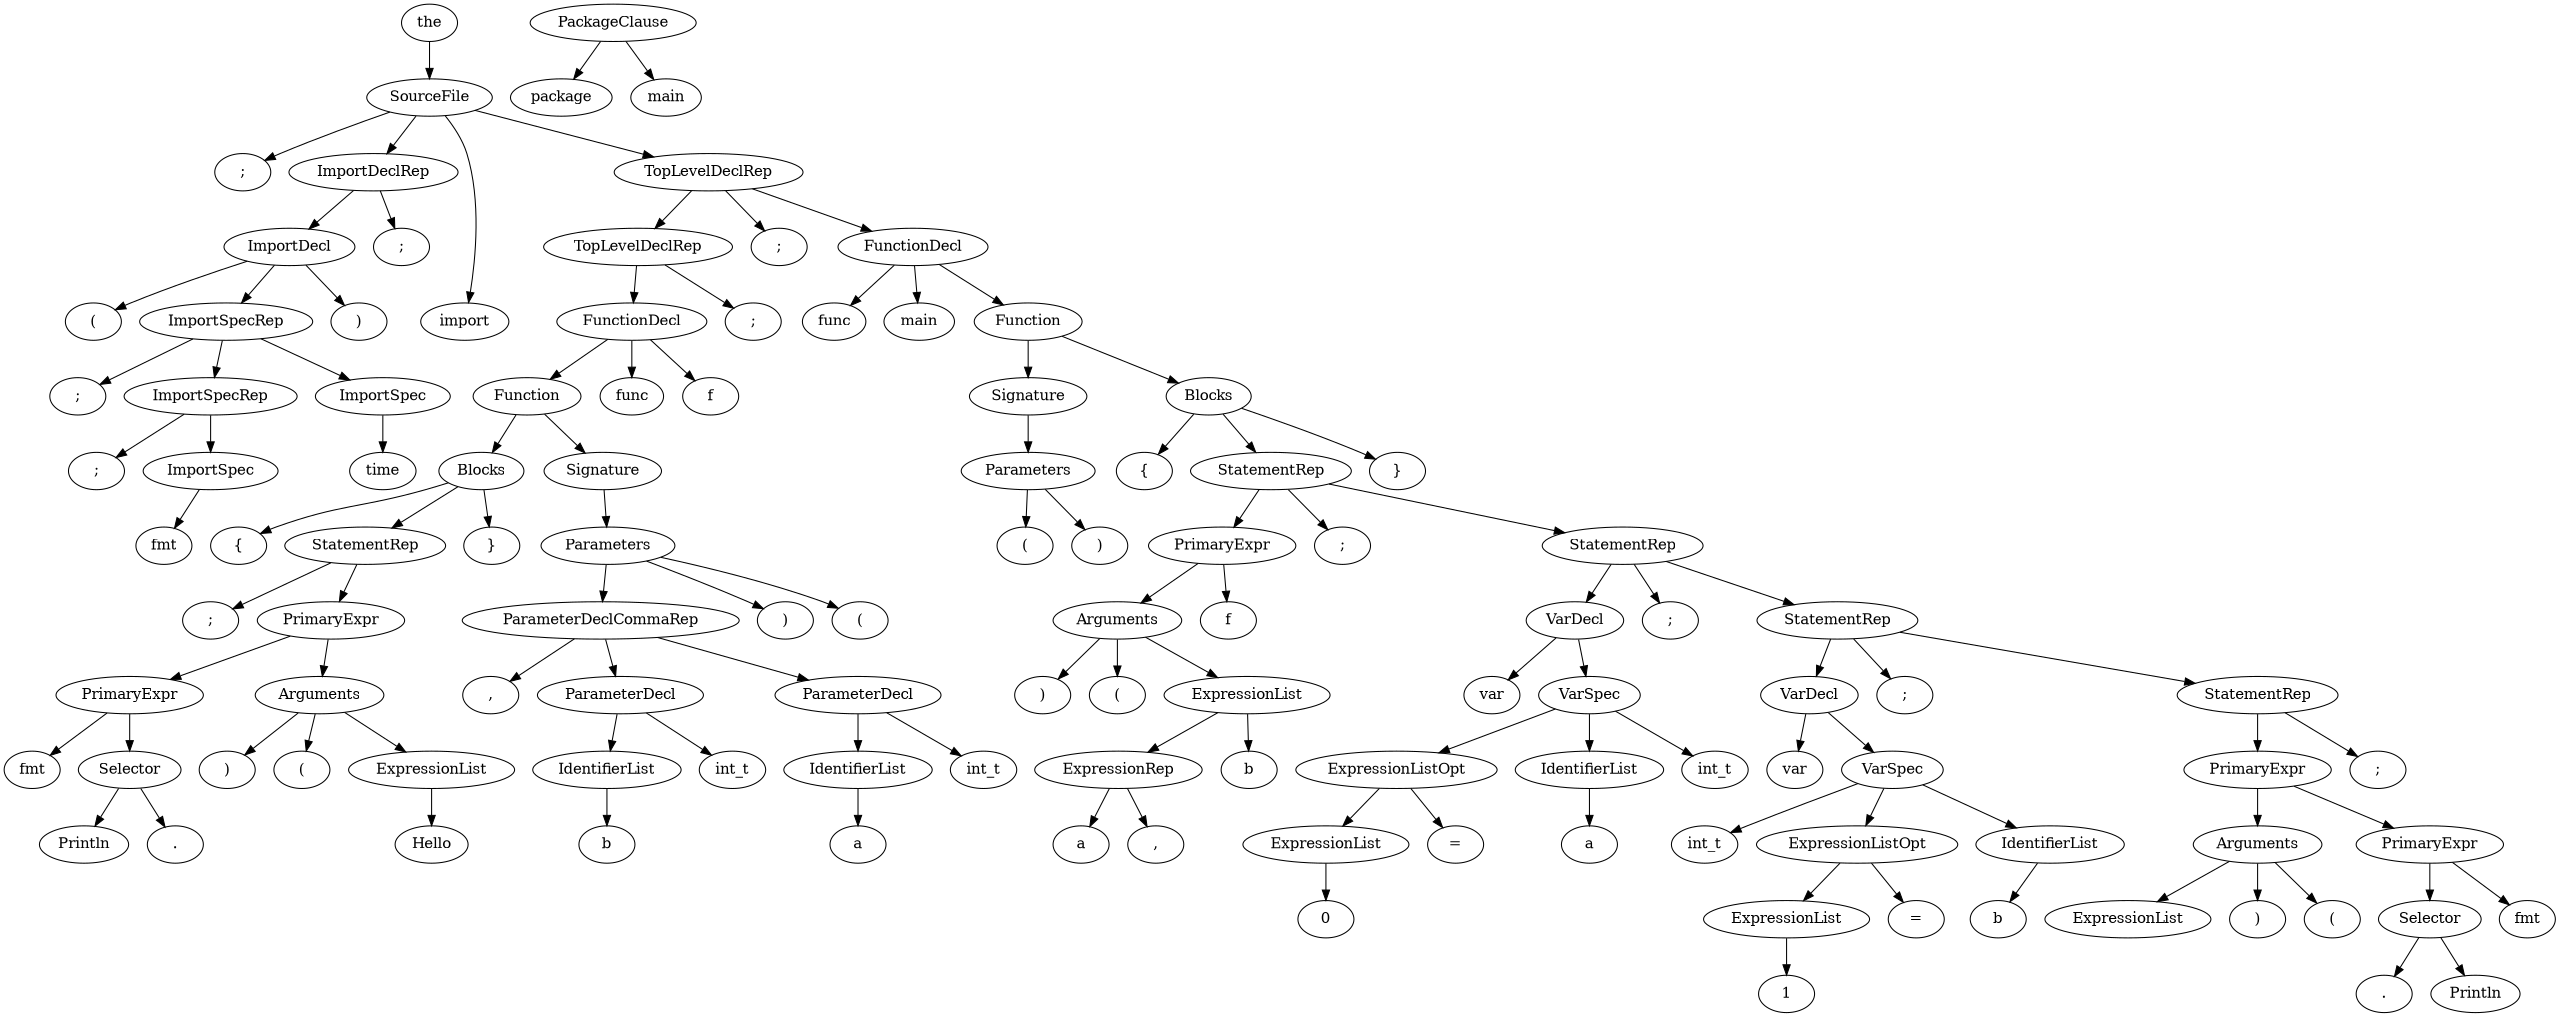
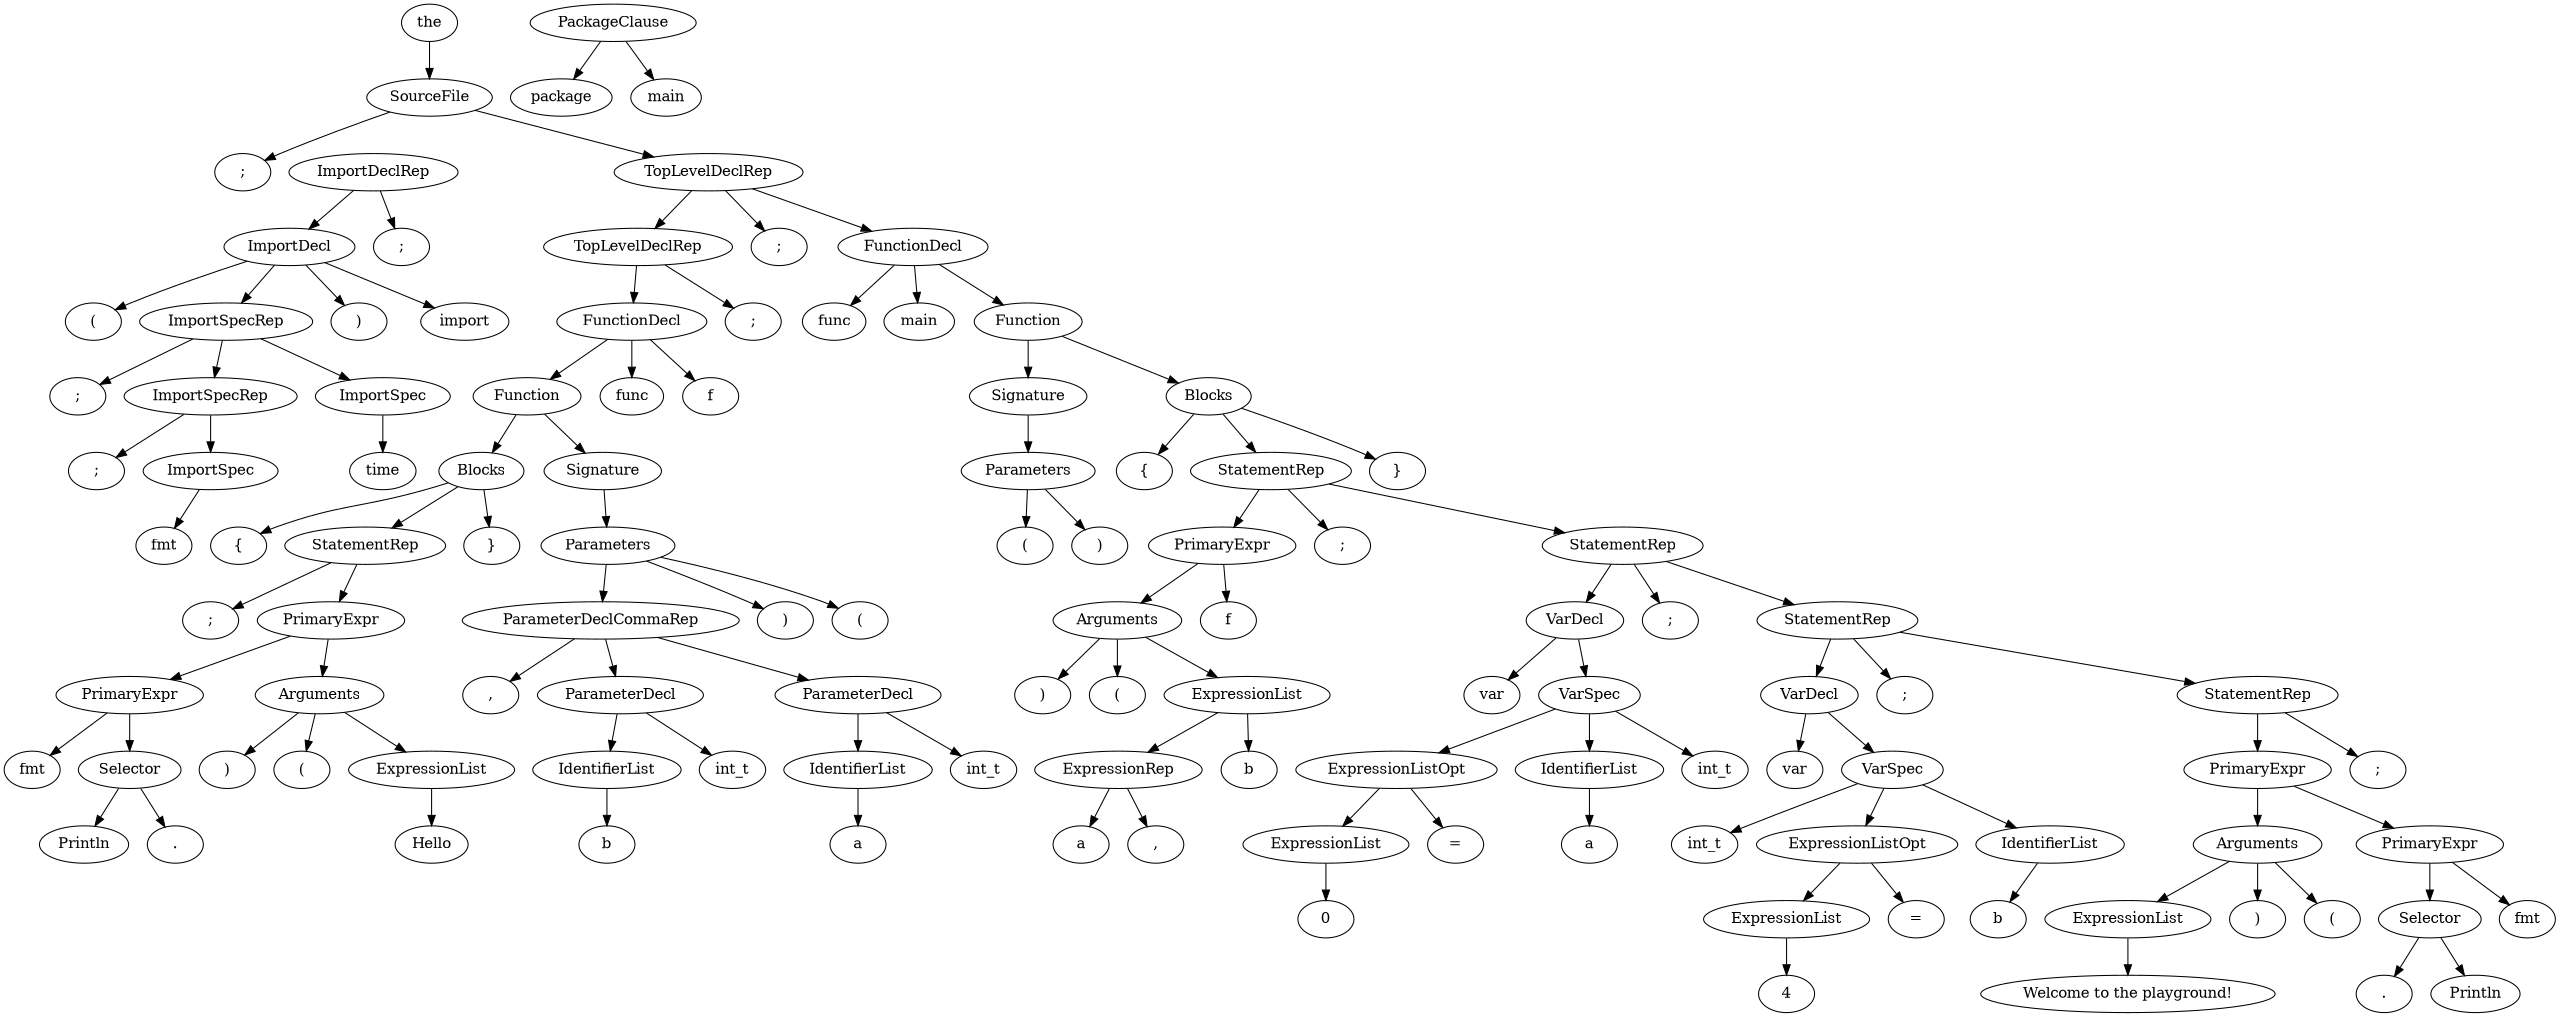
edge "SourceFile" -> "ImportDeclRep": removed
edge "SourceFile" -> "import": now "ImportDecl" -> "import"
node "1": label "1" -> "4"
node "Welcome to the playground!": added
